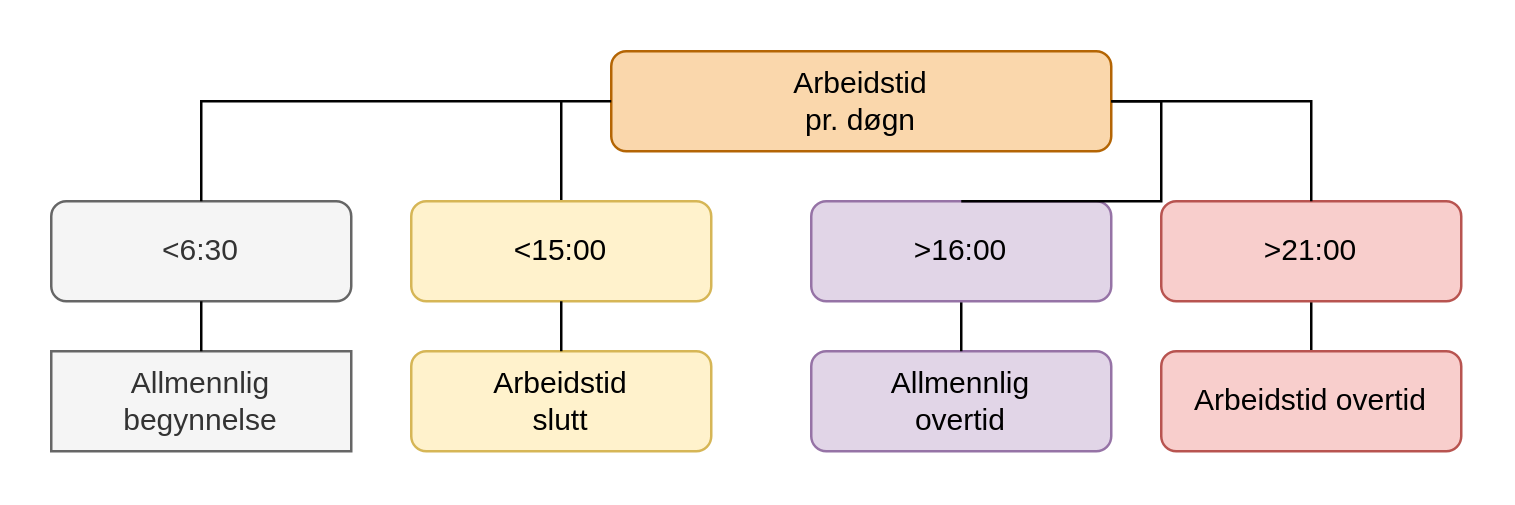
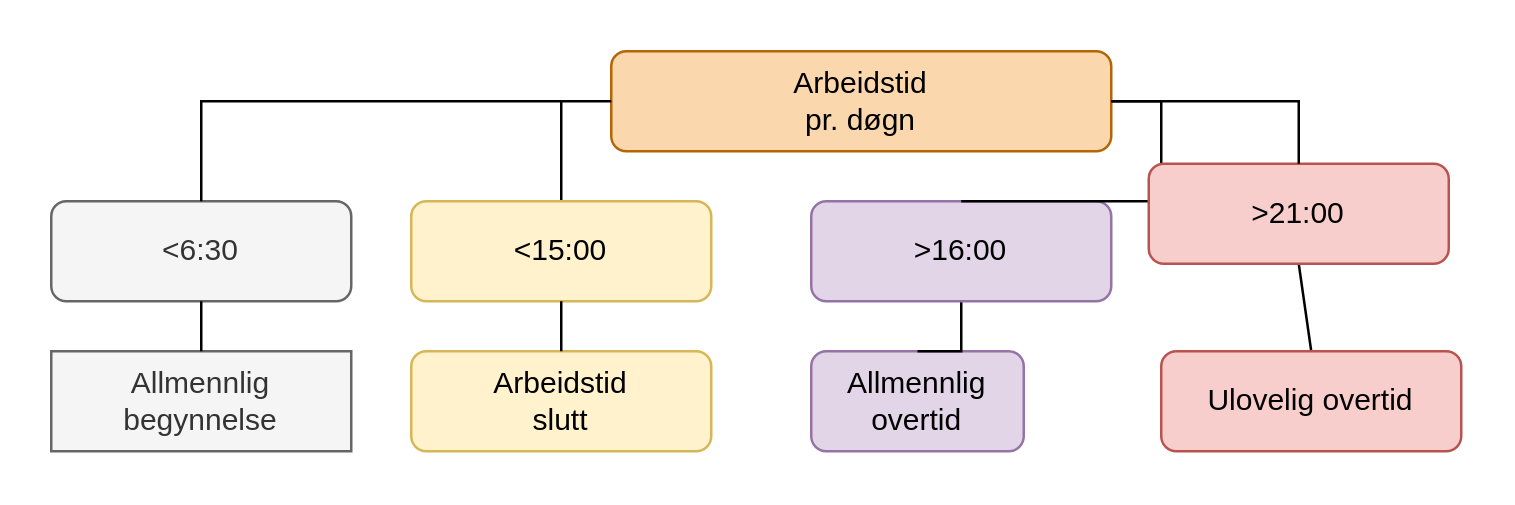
node ">21:00": moved (1311, 251) -> (1299, 214)
node "Allmennlig overtid": size 300x100 -> 213x100
node "Arbeidstid overtid": label "Arbeidstid overtid" -> "Ulovelig overtid"
